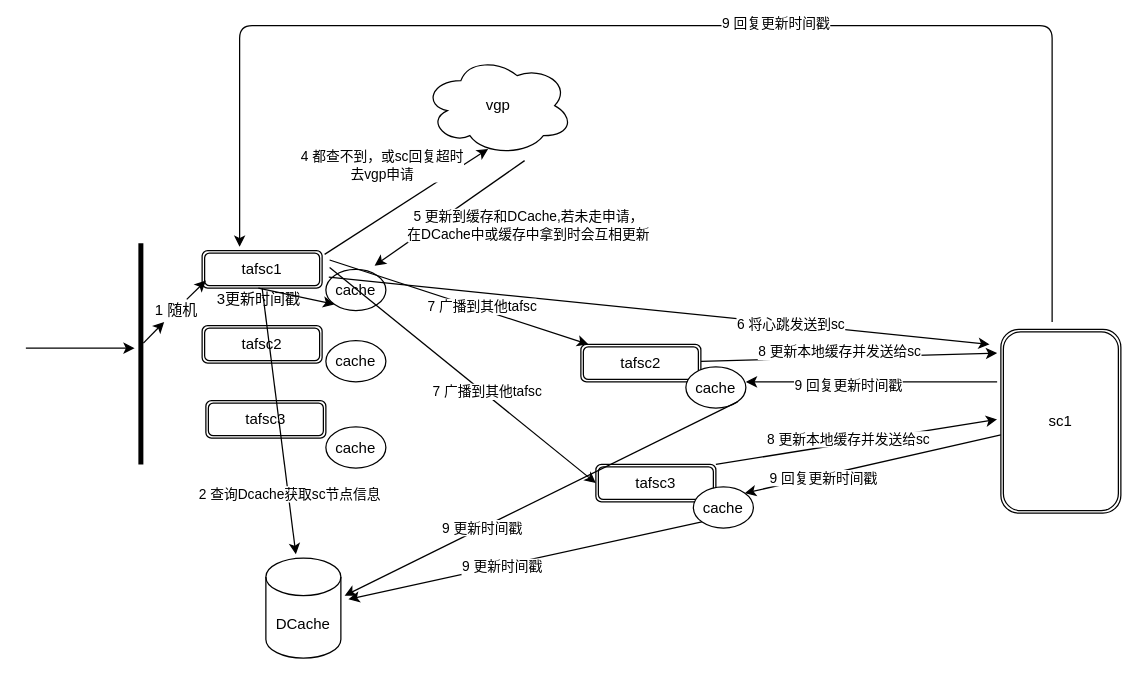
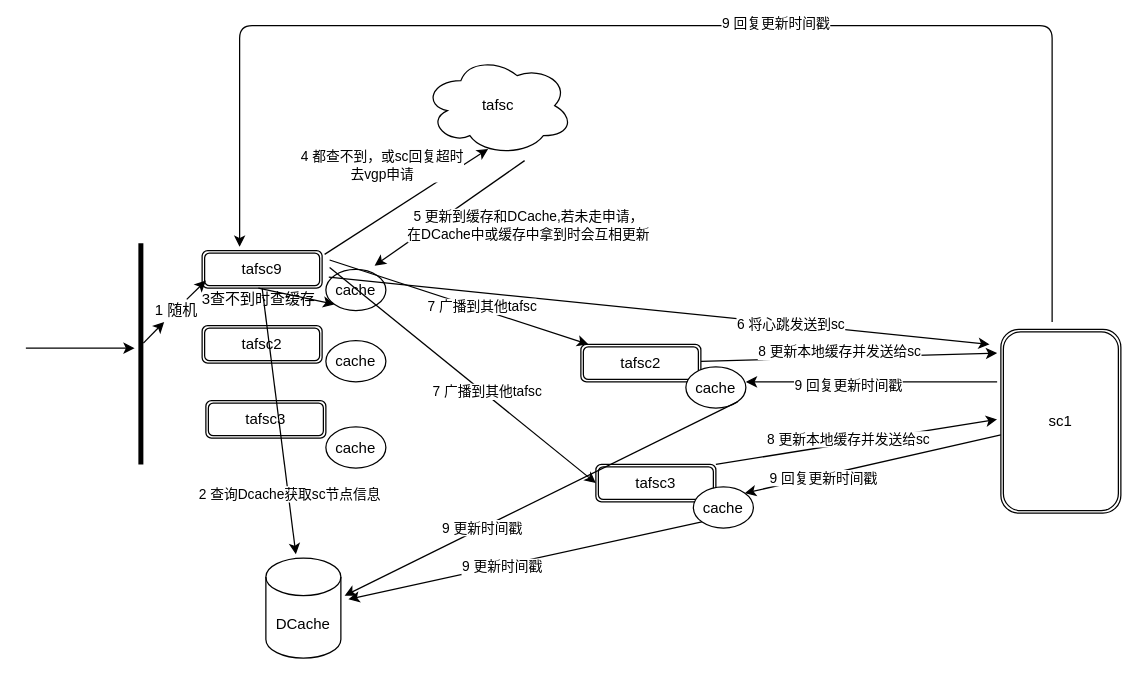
node "vgp": label "vgp" -> "tafsc"
node "tafsc1": label "tafsc1" -> "tafsc9"
node "3更新时间戳": label "3更新时间戳" -> "3查不到时查缓存"
